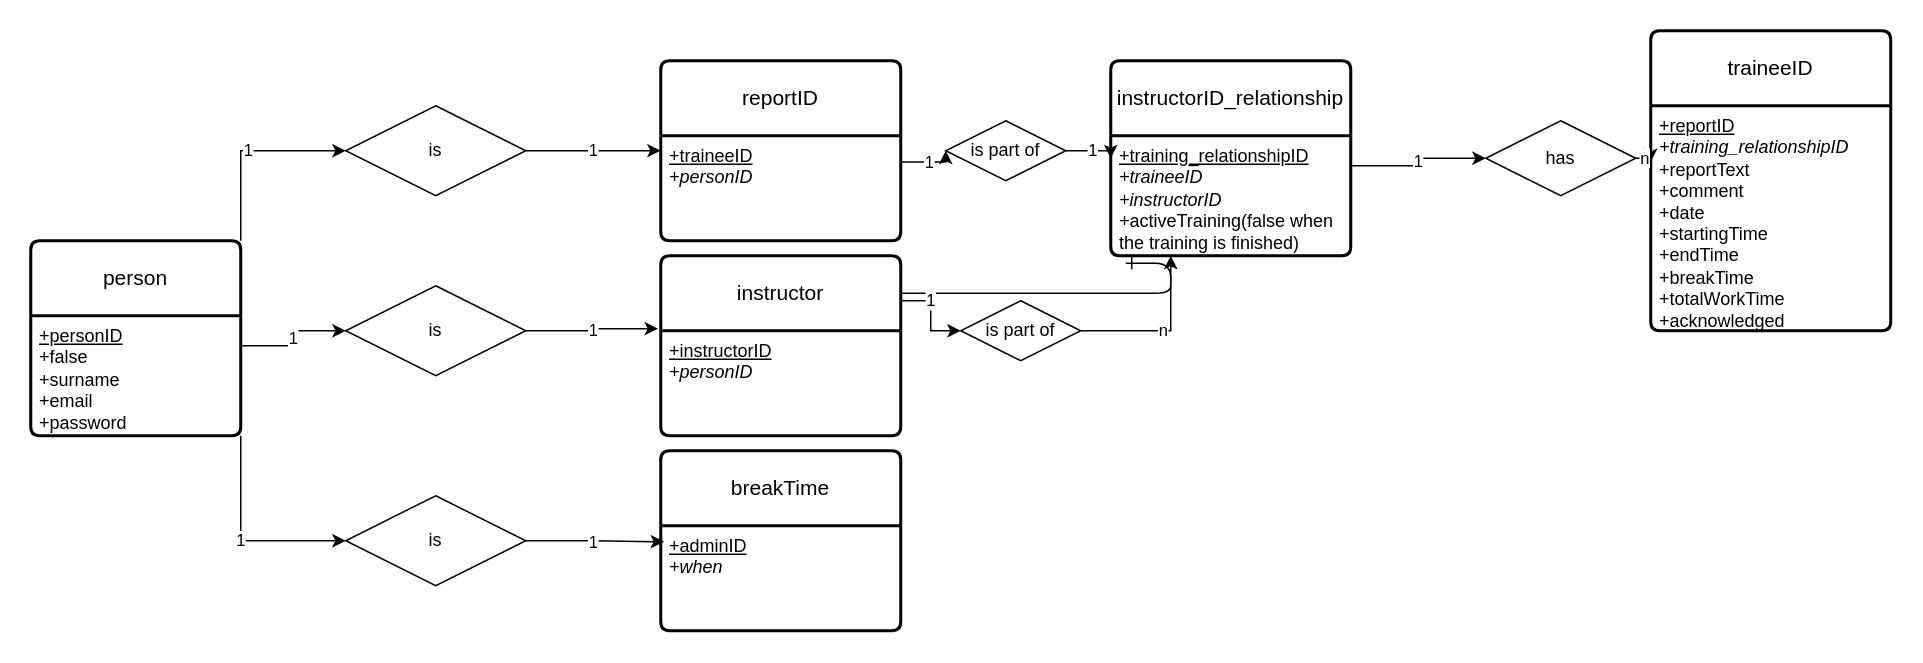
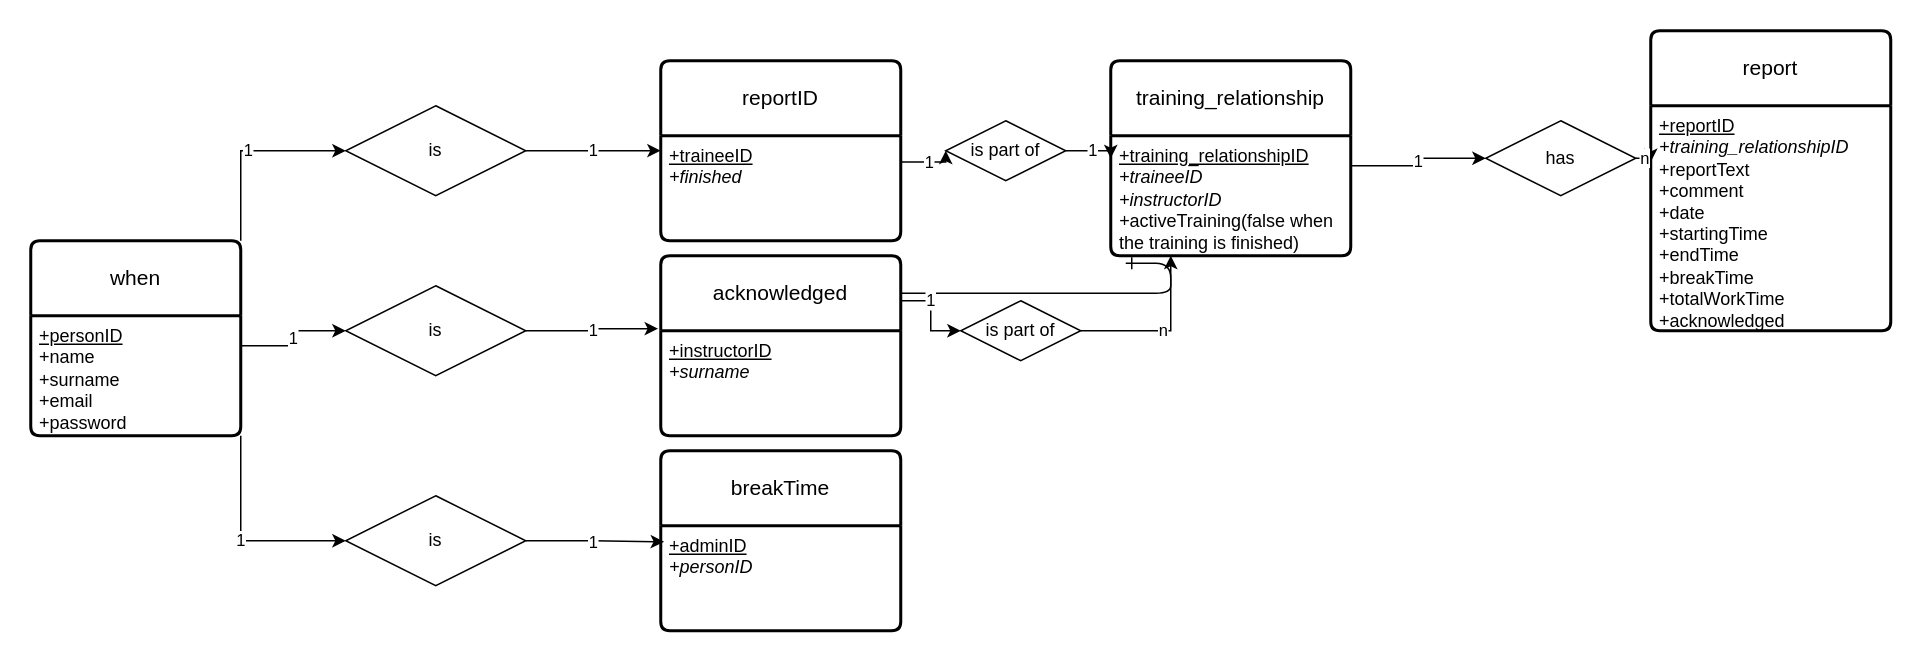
node "traineeID": label "traineeID" -> "report"
node "instructorID_relationship": label "instructorID_relationship" -> "training_relationship"
node "+traineeID +personID": label "+traineeID +personID" -> "+traineeID +finished"
node "person": label "person" -> "when"
node "instructor": label "instructor" -> "acknowledged"
node "+instructorID +personID": label "+instructorID +personID" -> "+instructorID +surname"
node "+personID +false +surname +email +password": label "+personID +false +surname +email +password" -> "+personID +name +surname +email +password"
node "+adminID +when": label "+adminID +when" -> "+adminID +personID"
